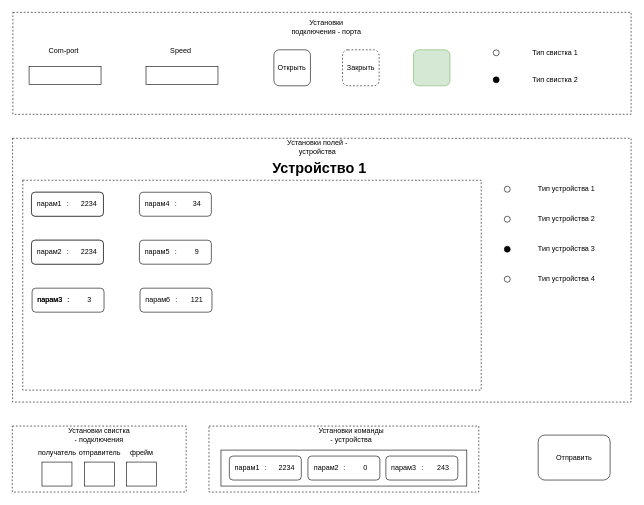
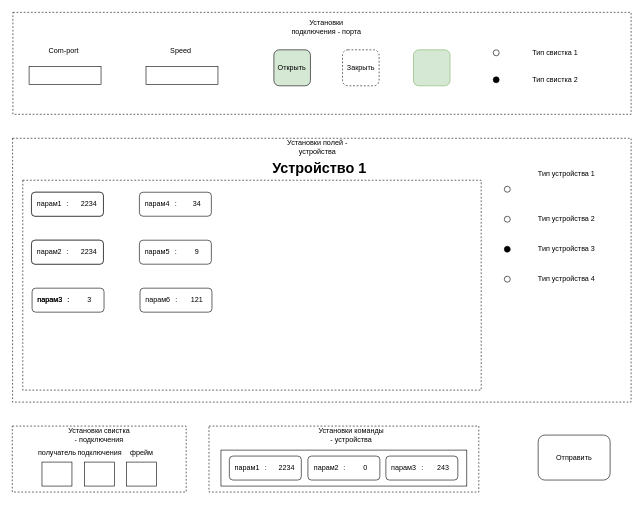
node "Открыть": fillcolor #ffffff -> #d5e8d4
node "Тип устройства 1": moved (567, 189) -> (567, 174)
node "отправитель": label "отправитель" -> "подключения"
